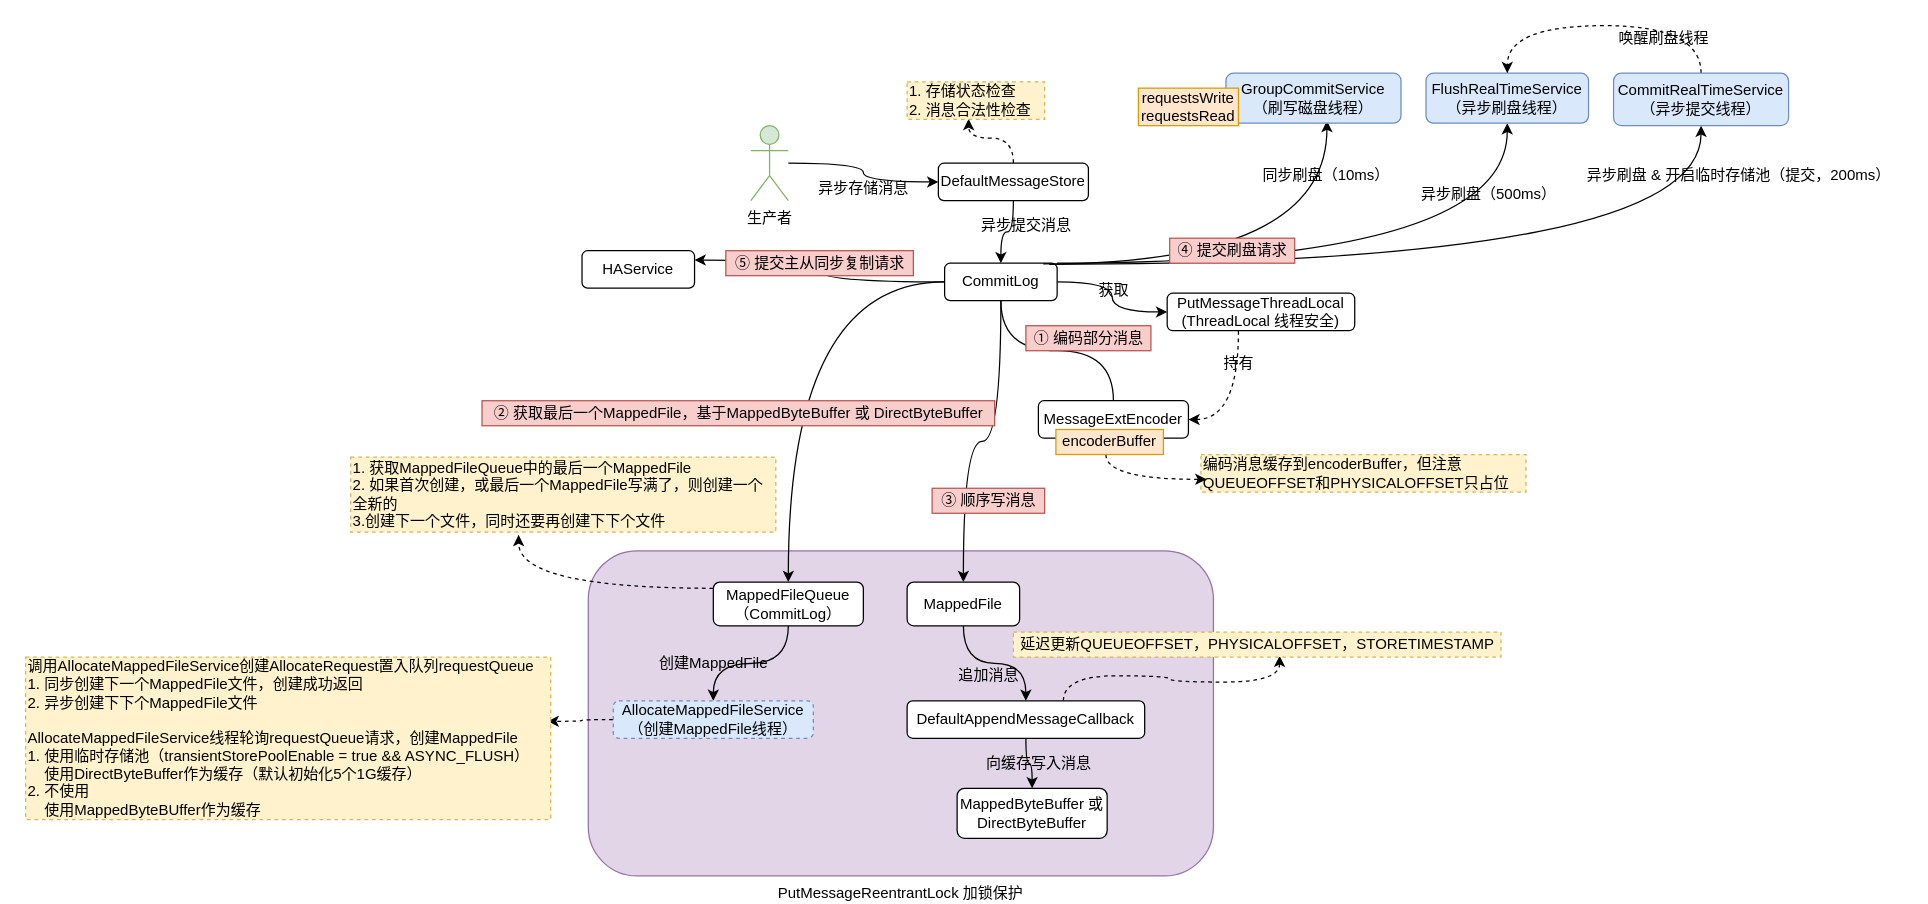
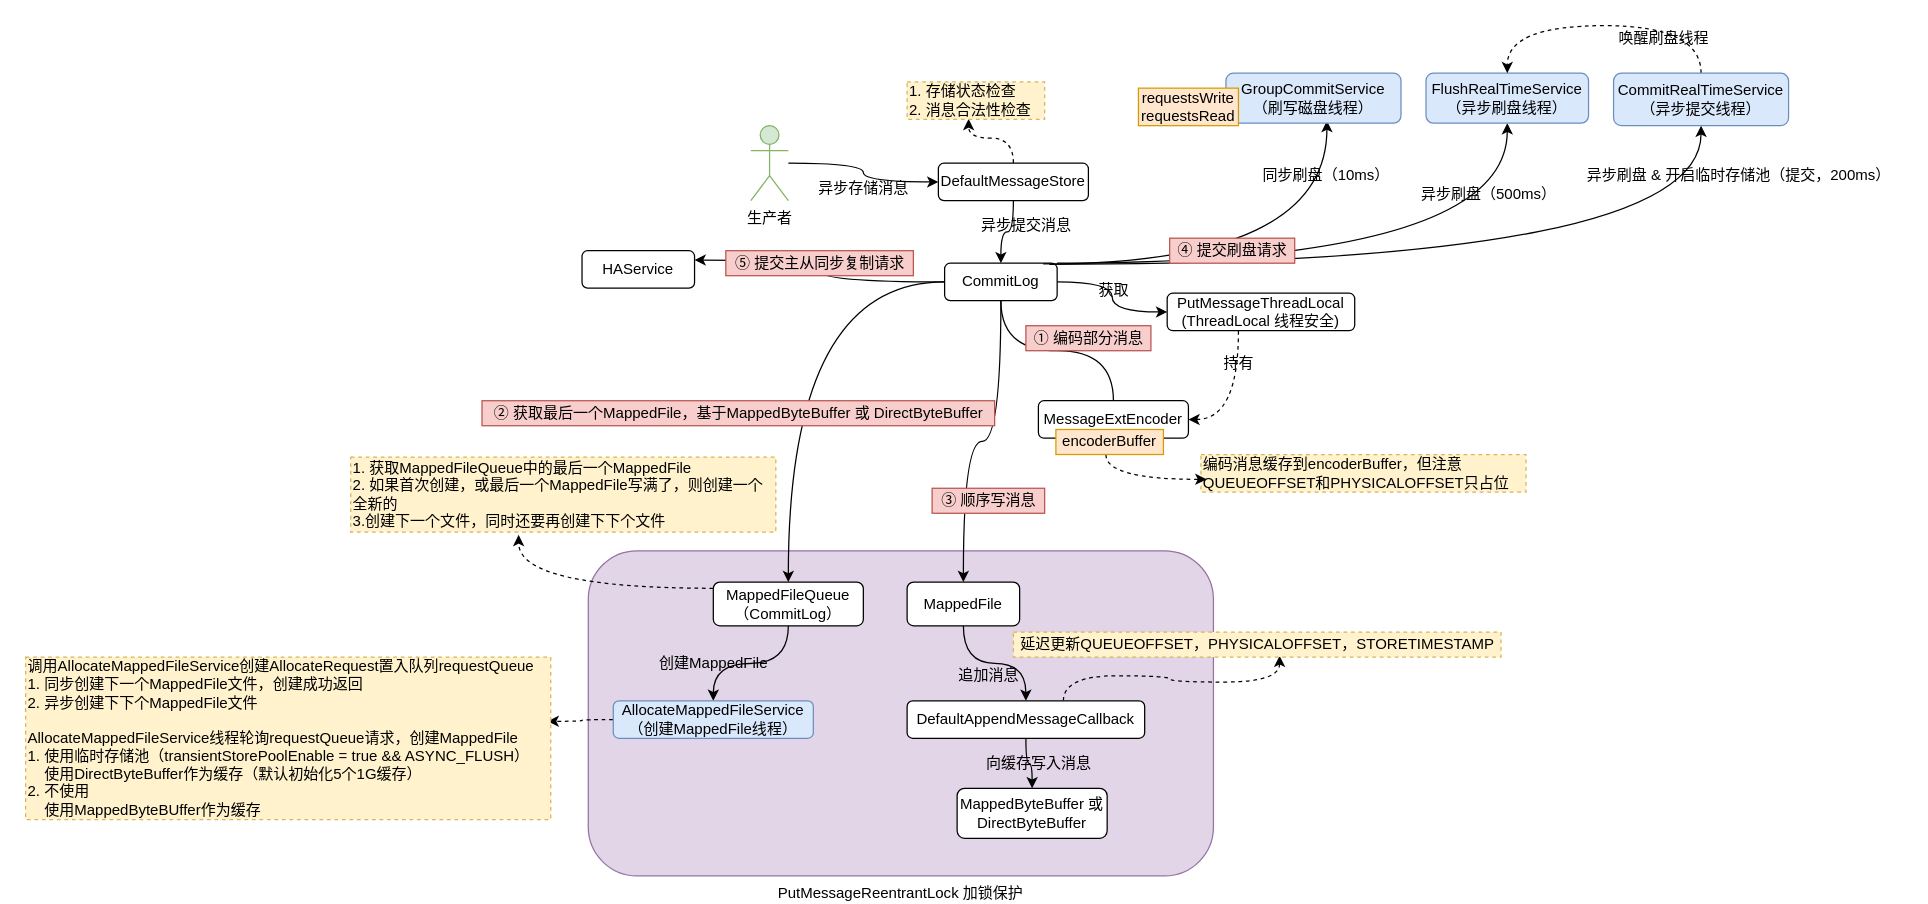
node "AllocateMappedFileService （创建MappedFile线程）": style dashed -> solid
